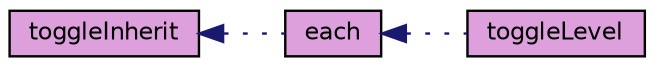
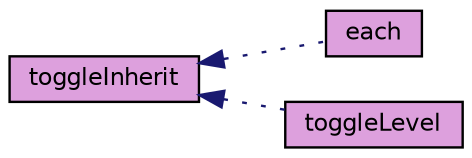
edge "toggleLevel" -> "each": now "toggleLevel" -> "toggleInherit"
